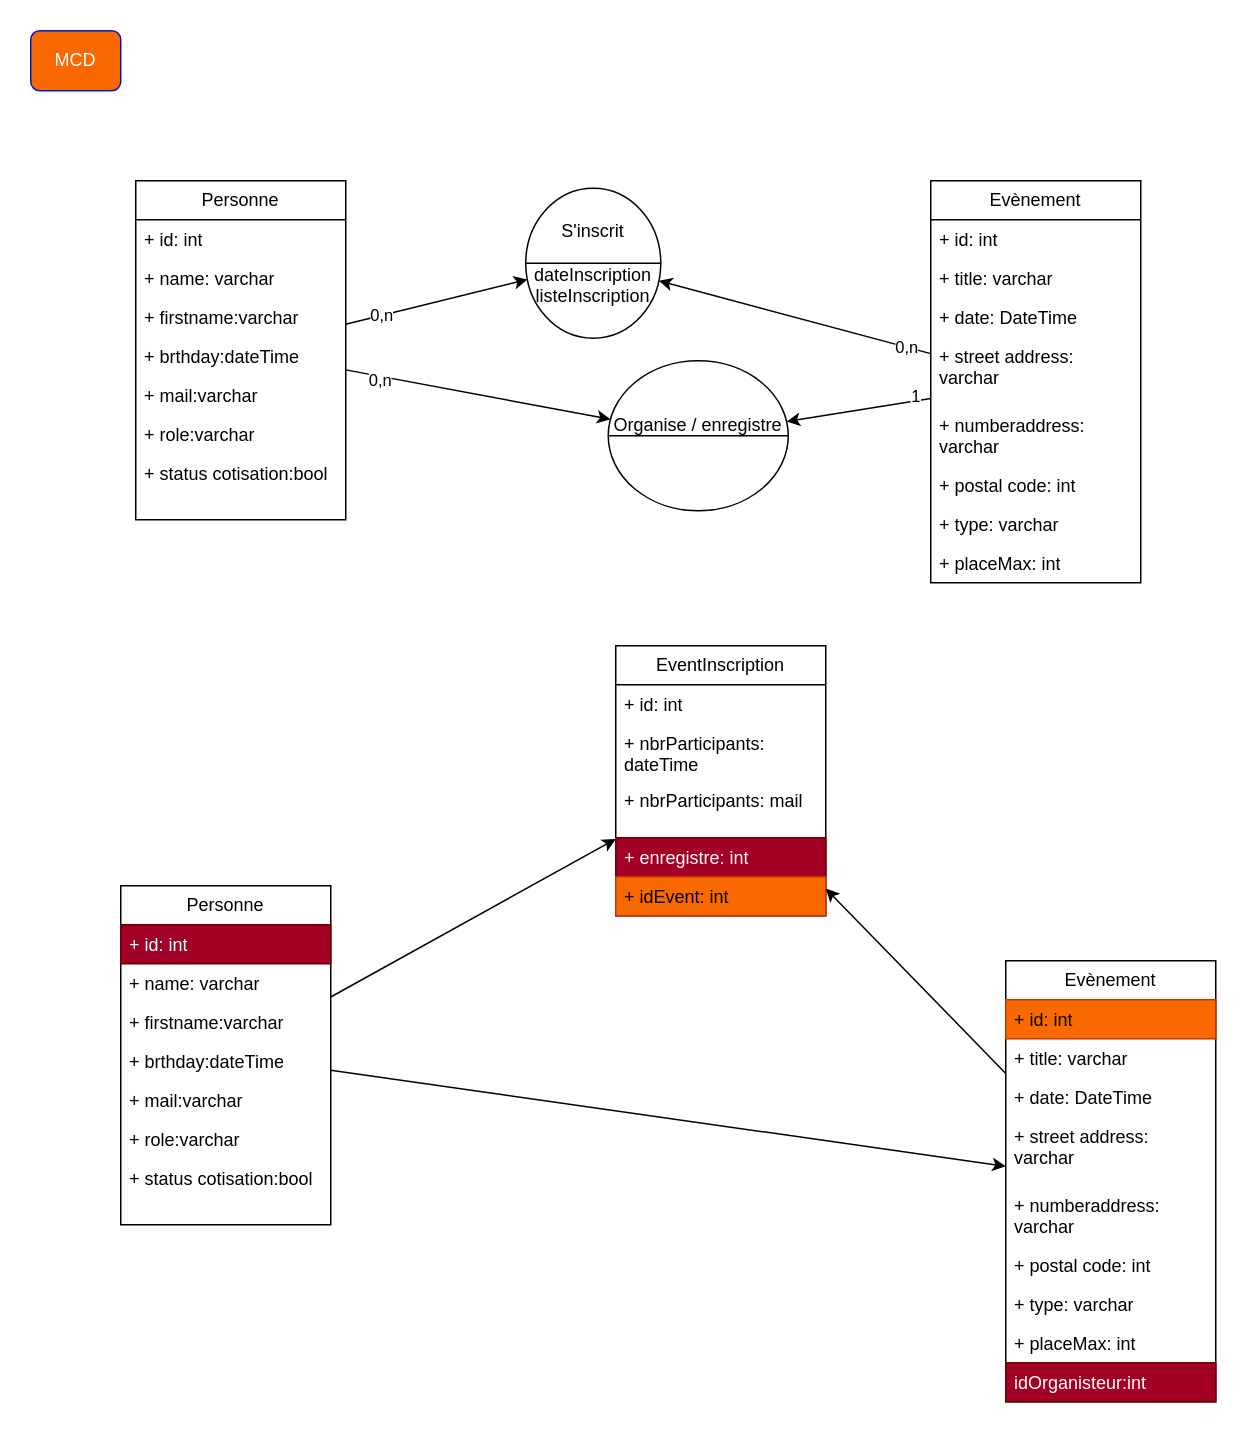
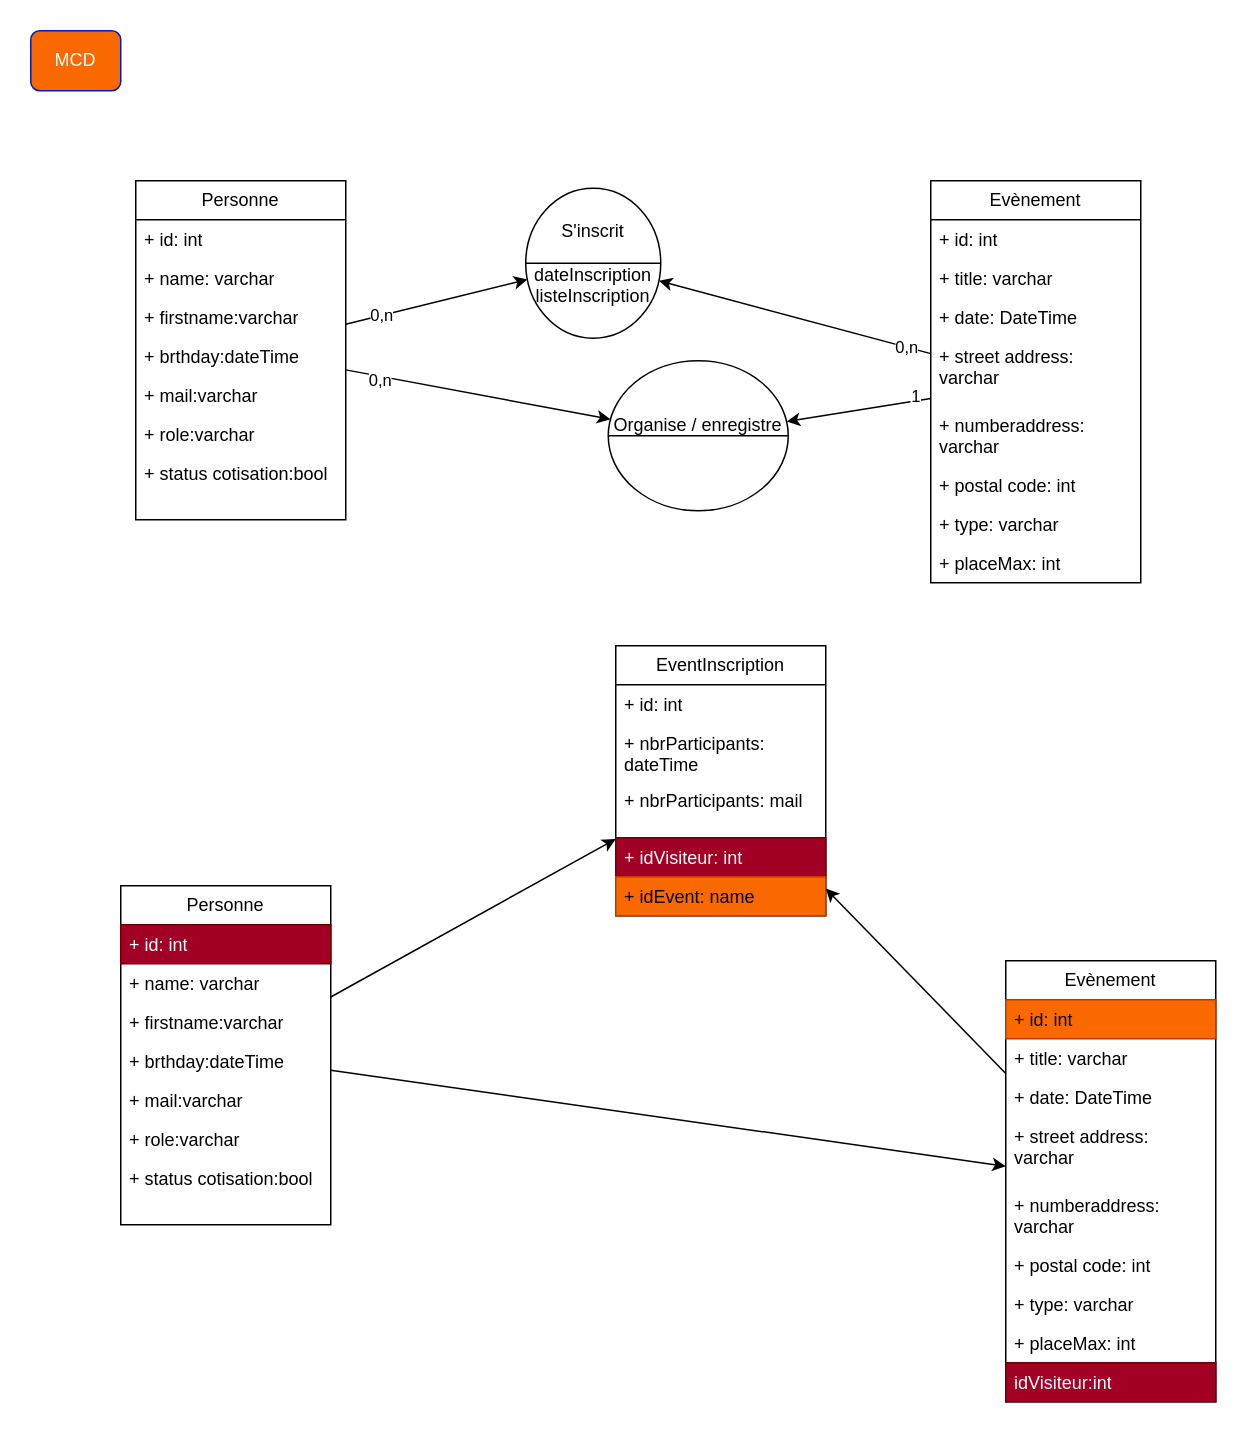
node "+ enregistre: int": label "+ enregistre: int" -> "+ idVisiteur: int"
node "+ idEvent: int": label "+ idEvent: int" -> "+ idEvent: name"
node "idOrganisteur:int": label "idOrganisteur:int" -> "idVisiteur:int"
